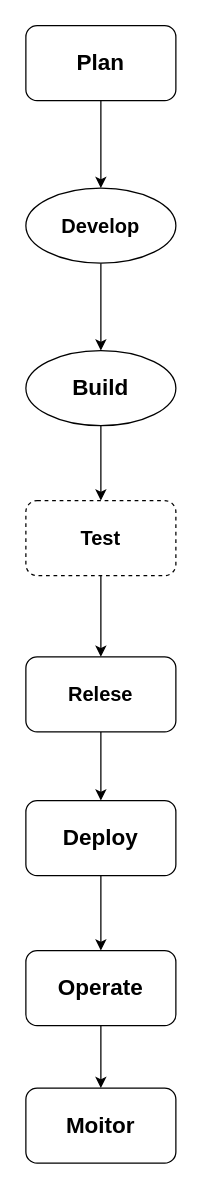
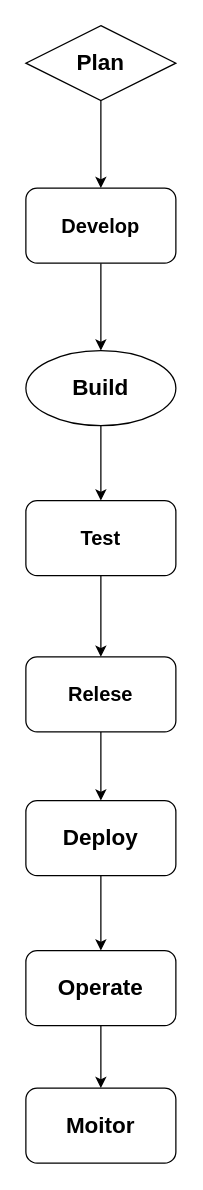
node "Plan": shape rounded rectangle -> diamond
node "Develop": shape ellipse -> rounded rectangle
node "Test": style dashed -> solid
